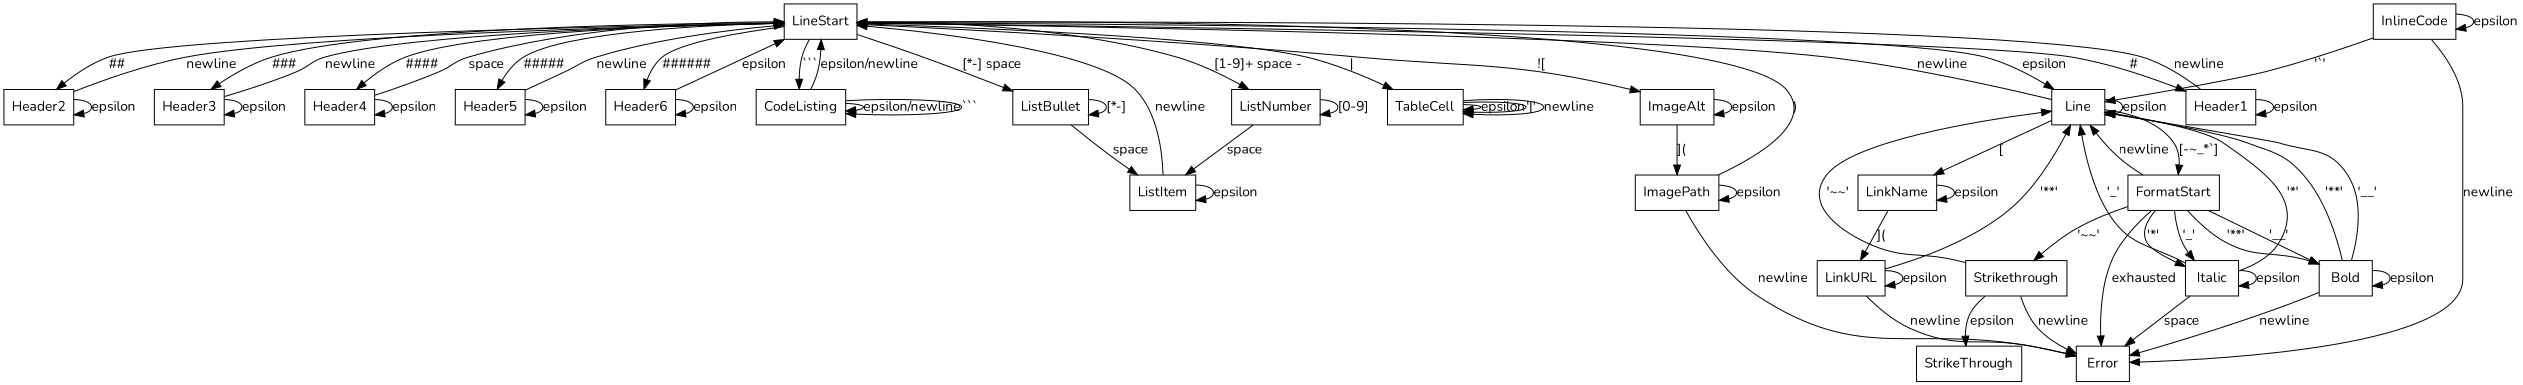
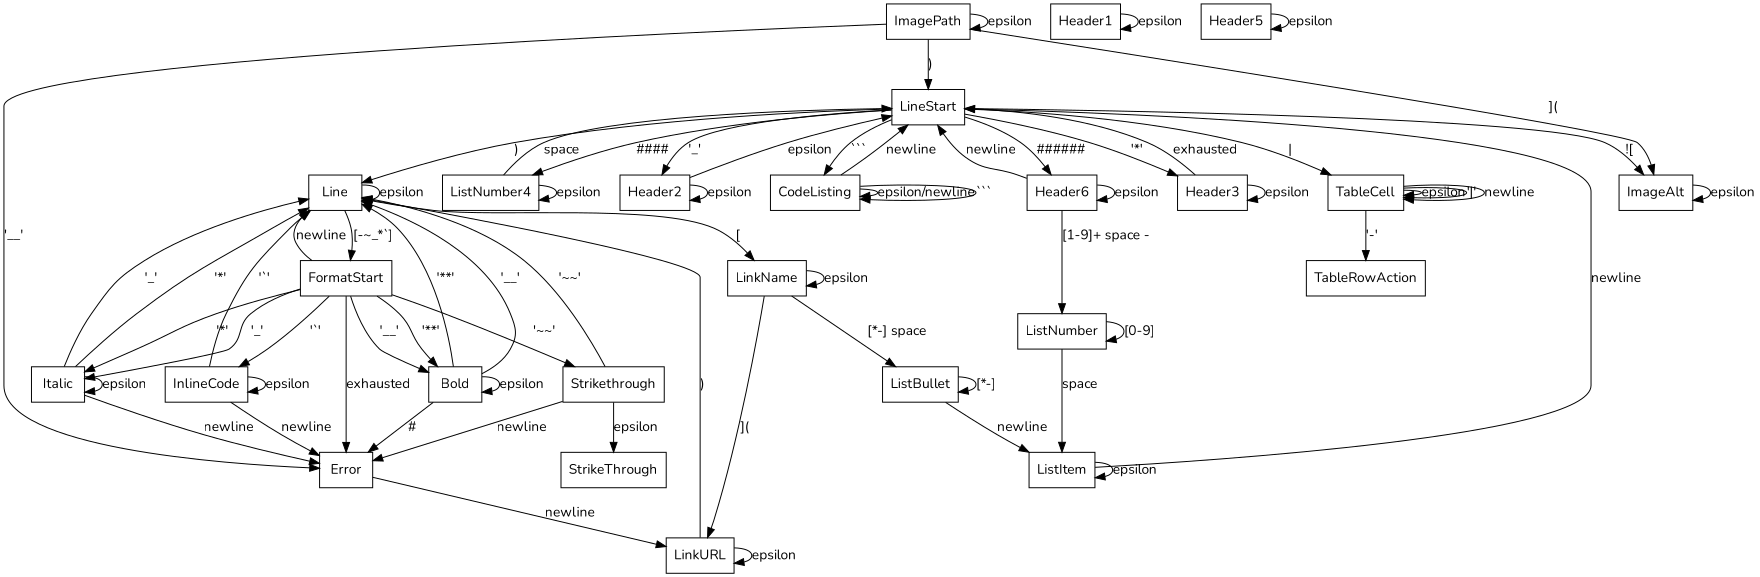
edge "Header1" -> "LineStart": removed, label "newline"
edge "LineStart" -> "Header1": removed, label "#"
edge "LineStart" -> "Header5": removed, label "#####"
edge "Header5" -> "LineStart": removed, label "newline"
edge "LineStart" -> "ListNumber": now "Header6" -> "ListNumber"
edge "Line" -> "LineStart": removed, label "newline"
edge "LineStart" -> "ListBullet": now "LinkName" -> "ListBullet"
edge "LineStart" -> "Header2": label "##" -> "'_'"
edge "Header2" -> "LineStart": label "newline" -> "epsilon"
edge "LineStart" -> "Header3": label "###" -> "'*'"
edge "Header3" -> "LineStart": label "newline" -> "exhausted"
edge "Header6" -> "LineStart": label "epsilon" -> "newline"
edge "CodeListing" -> "LineStart": label "epsilon/newline" -> "newline"
edge "LineStart" -> "Line": label "epsilon" -> ")"
node "Header4": label "Header4" -> "ListNumber4"
edge "ImageAlt" -> "ImagePath": reversed
edge "ListBullet" -> "ListItem": label "space" -> "newline"
edge "LinkURL" -> "Line": label "'**'" -> ")"
node "TableRowAction": added
edge "ImagePath" -> "Error": label "newline" -> "'__'"
edge "Italic" -> "Error": label "space" -> "newline"
edge "Bold" -> "Error": label "newline" -> "#"
edge "FormatStart" -> "InlineCode": added, label "'`'"
edge "LinkURL" -> "Error": reversed
